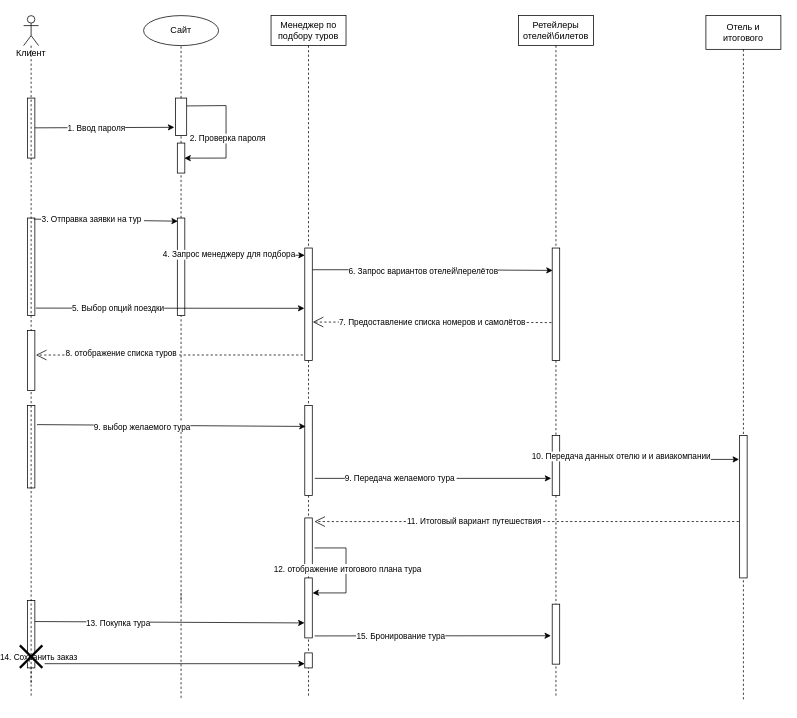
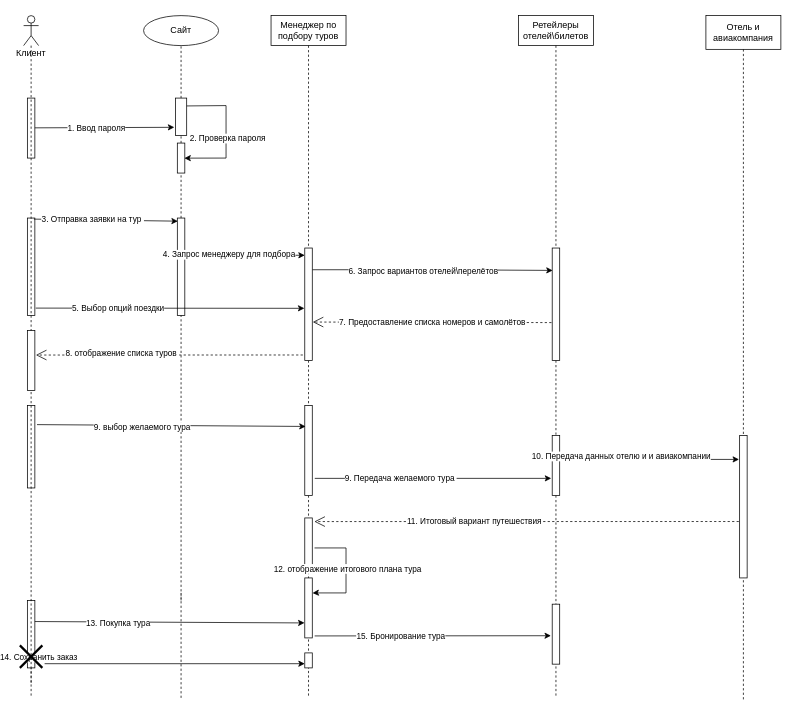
node "Отель и итогового": label "Отель и итогового" -> "Отель и авиакомпания"
